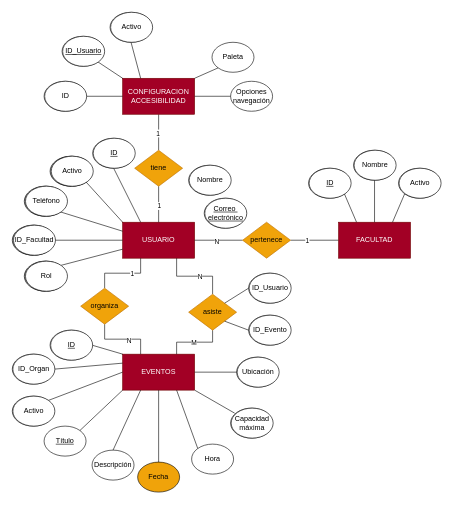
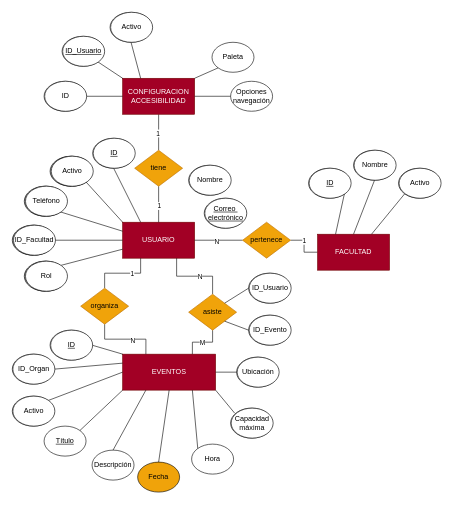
node "FACULTAD": moved (375, 240) -> (354, 252)
node "EVENTOS": size 72x36 -> 93x36
